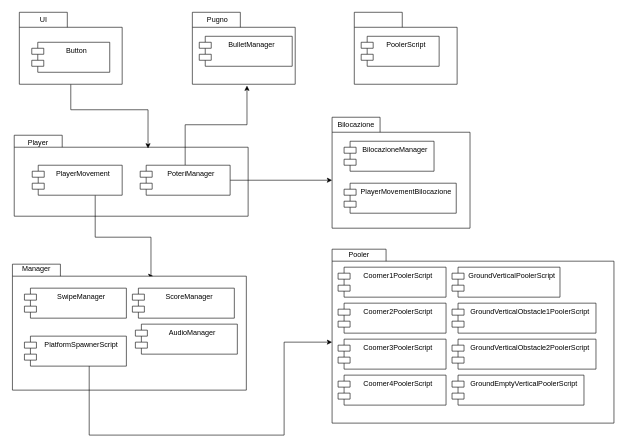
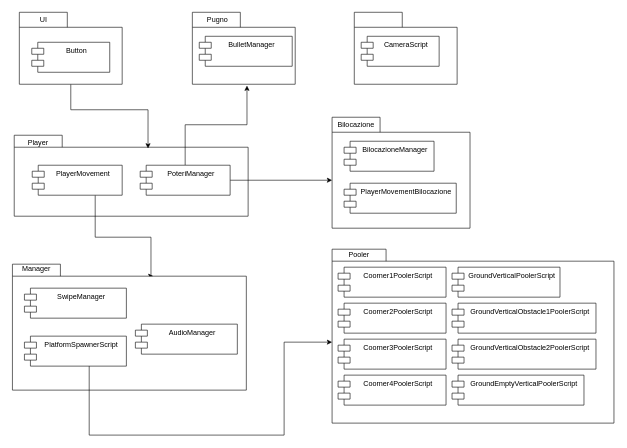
node "PoolerScript": label "PoolerScript" -> "CameraScript"
node "ScoreManager": removed
